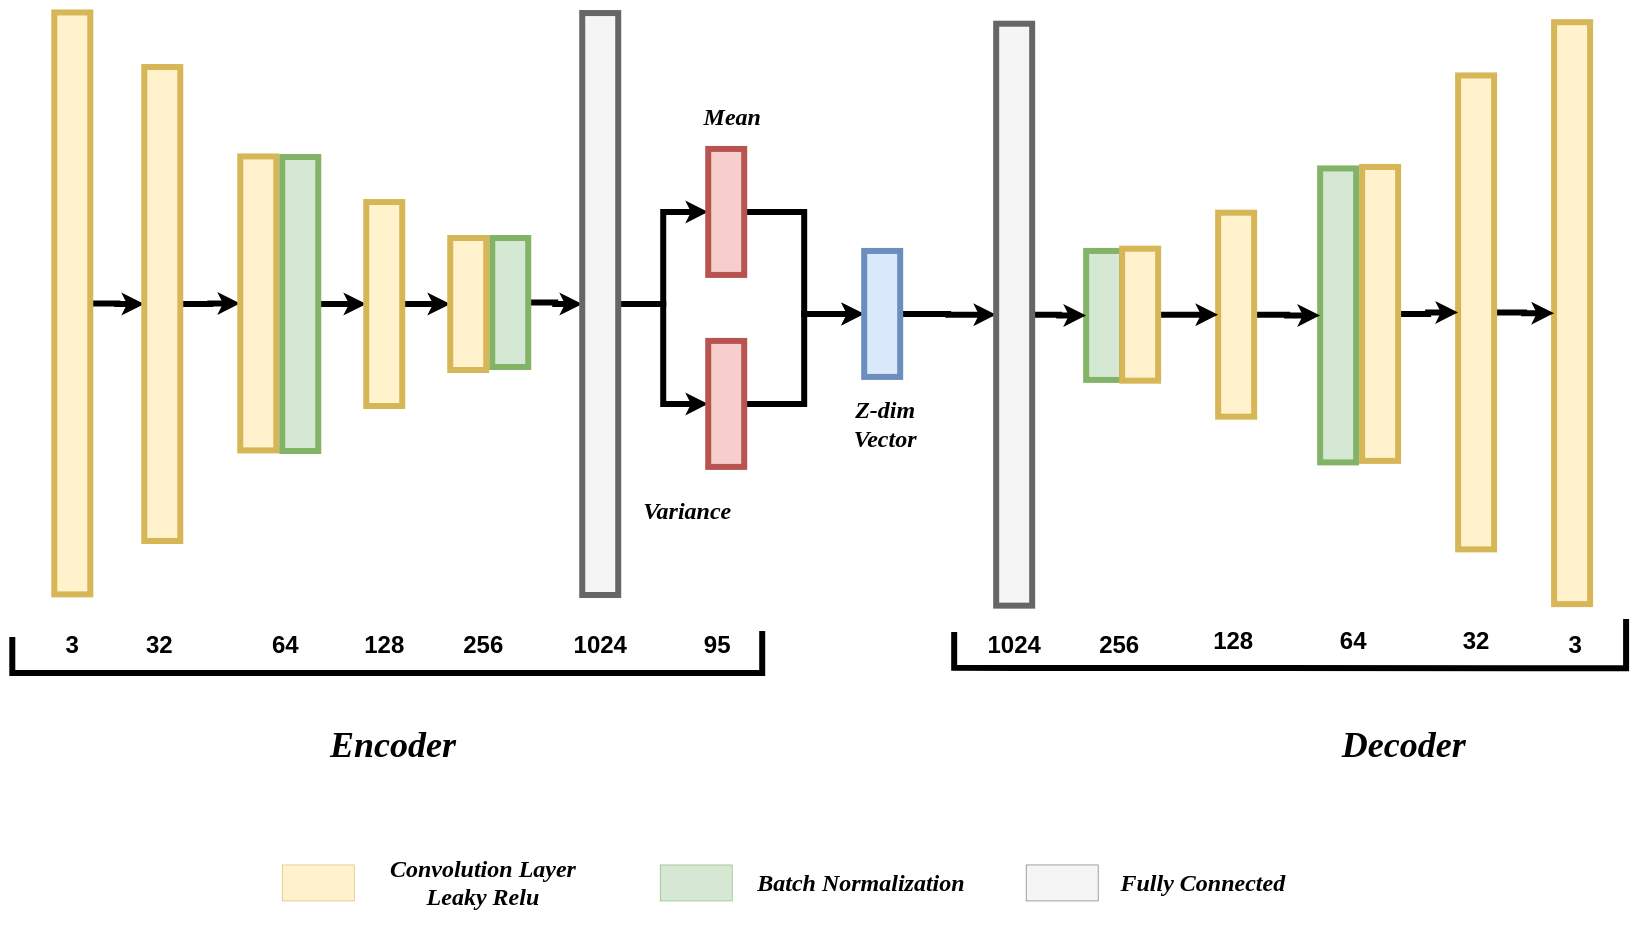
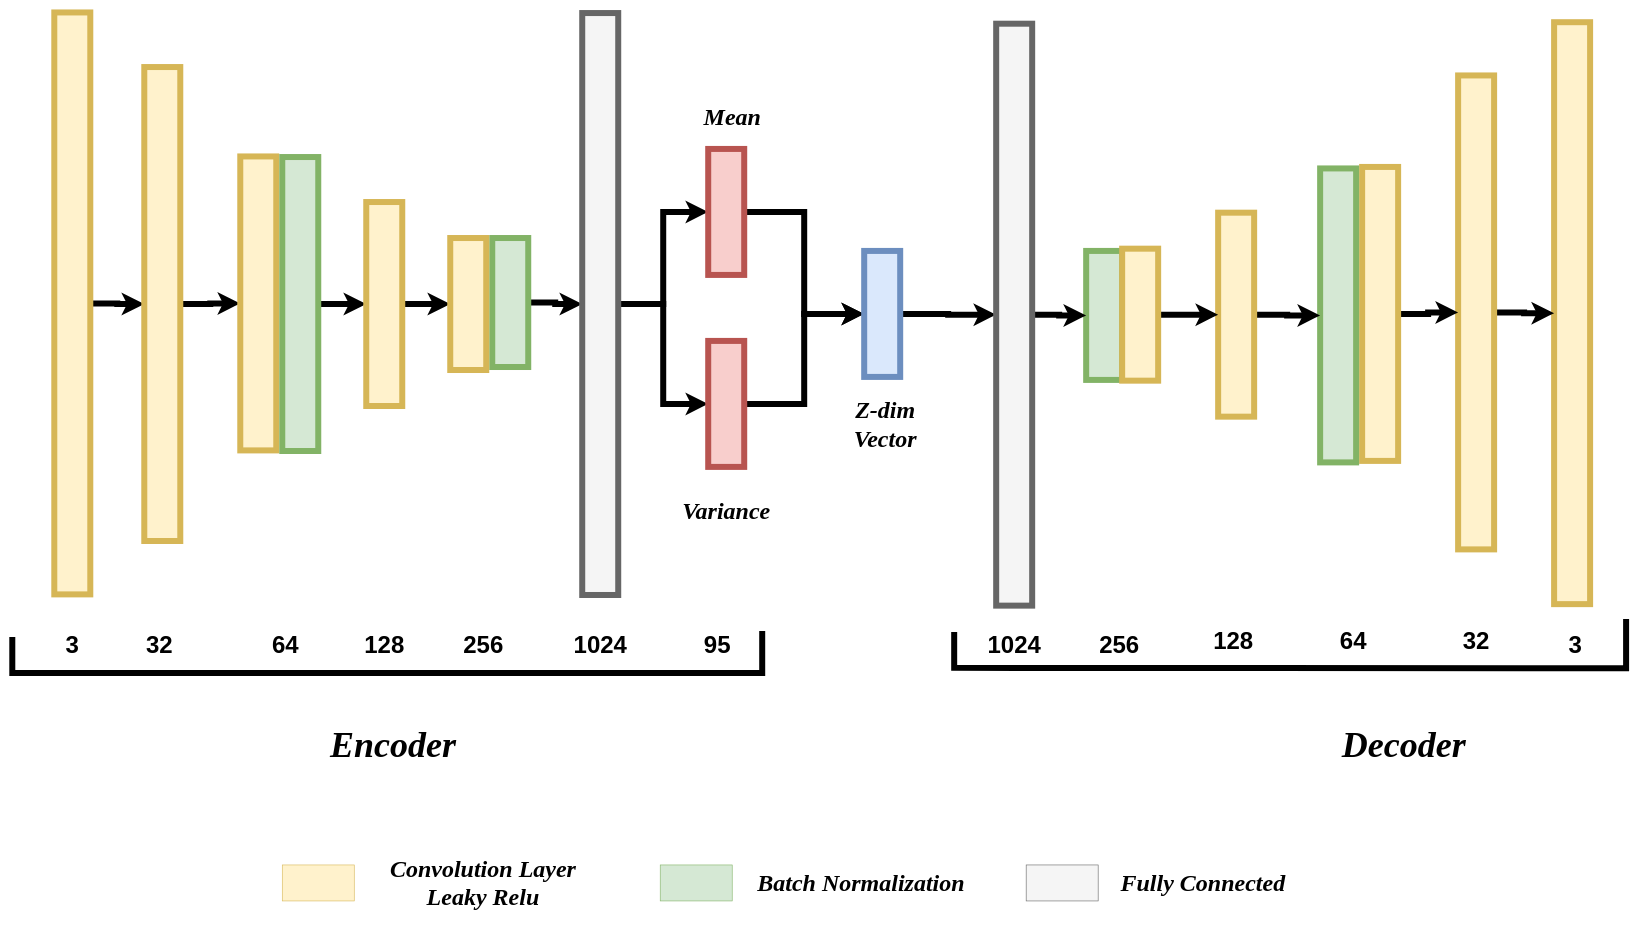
node "Variance": moved (687, 511) -> (726, 511)
